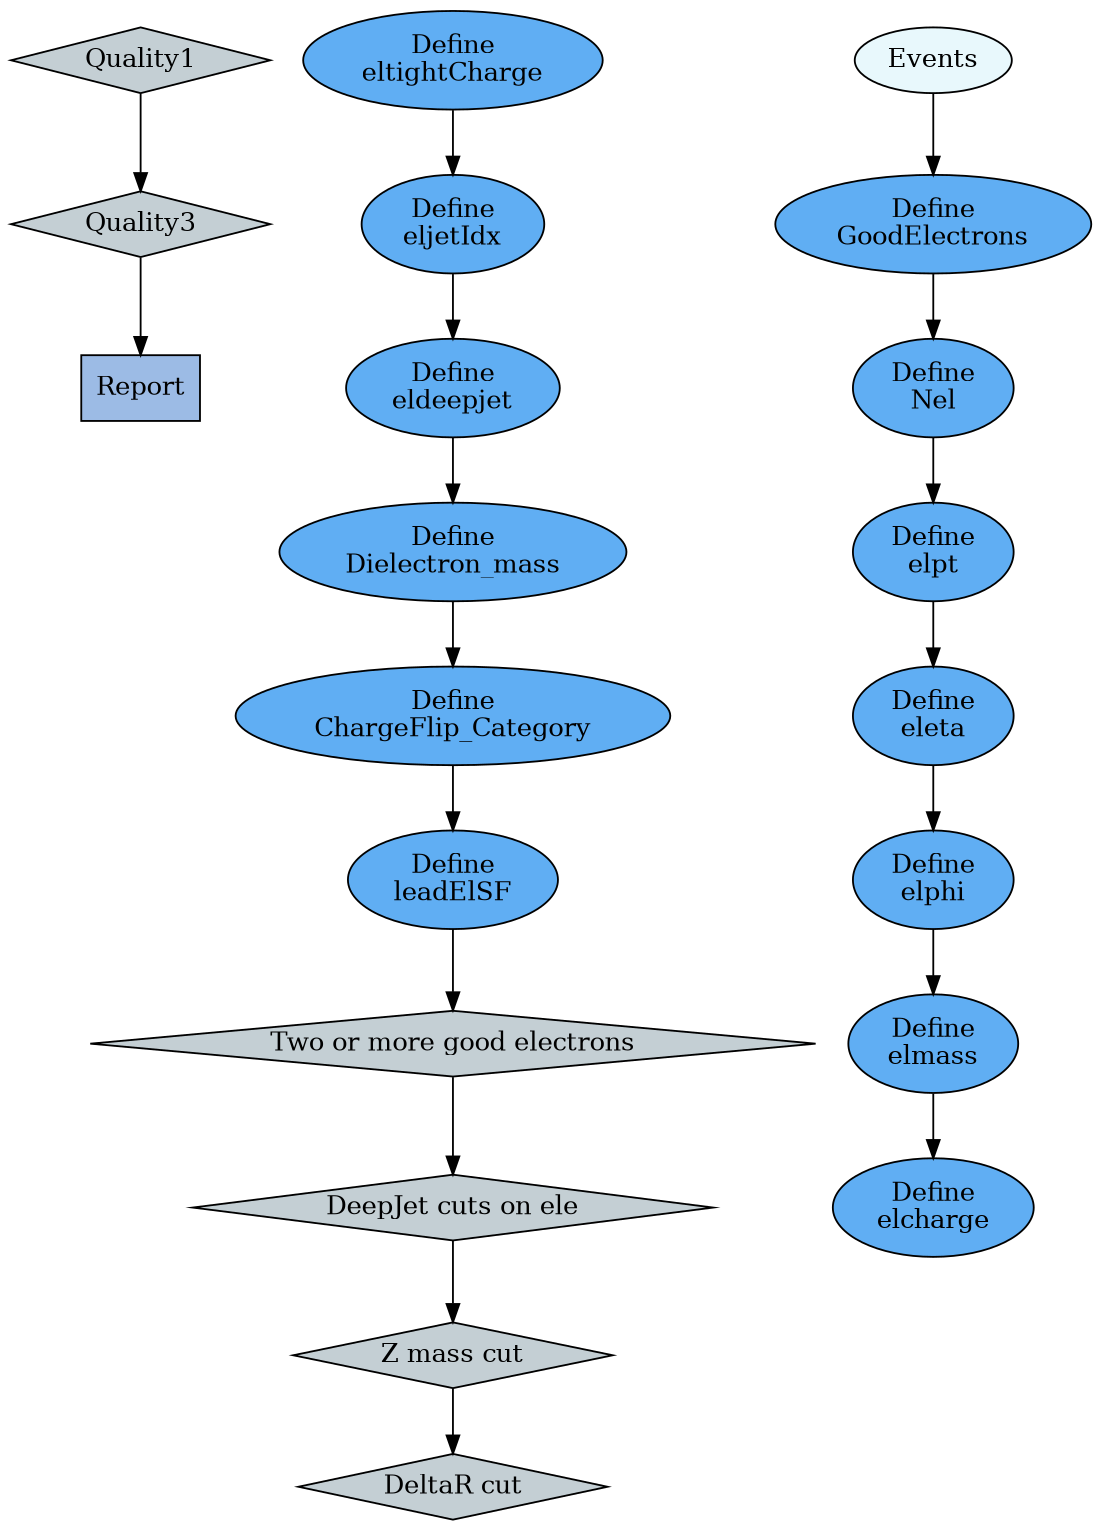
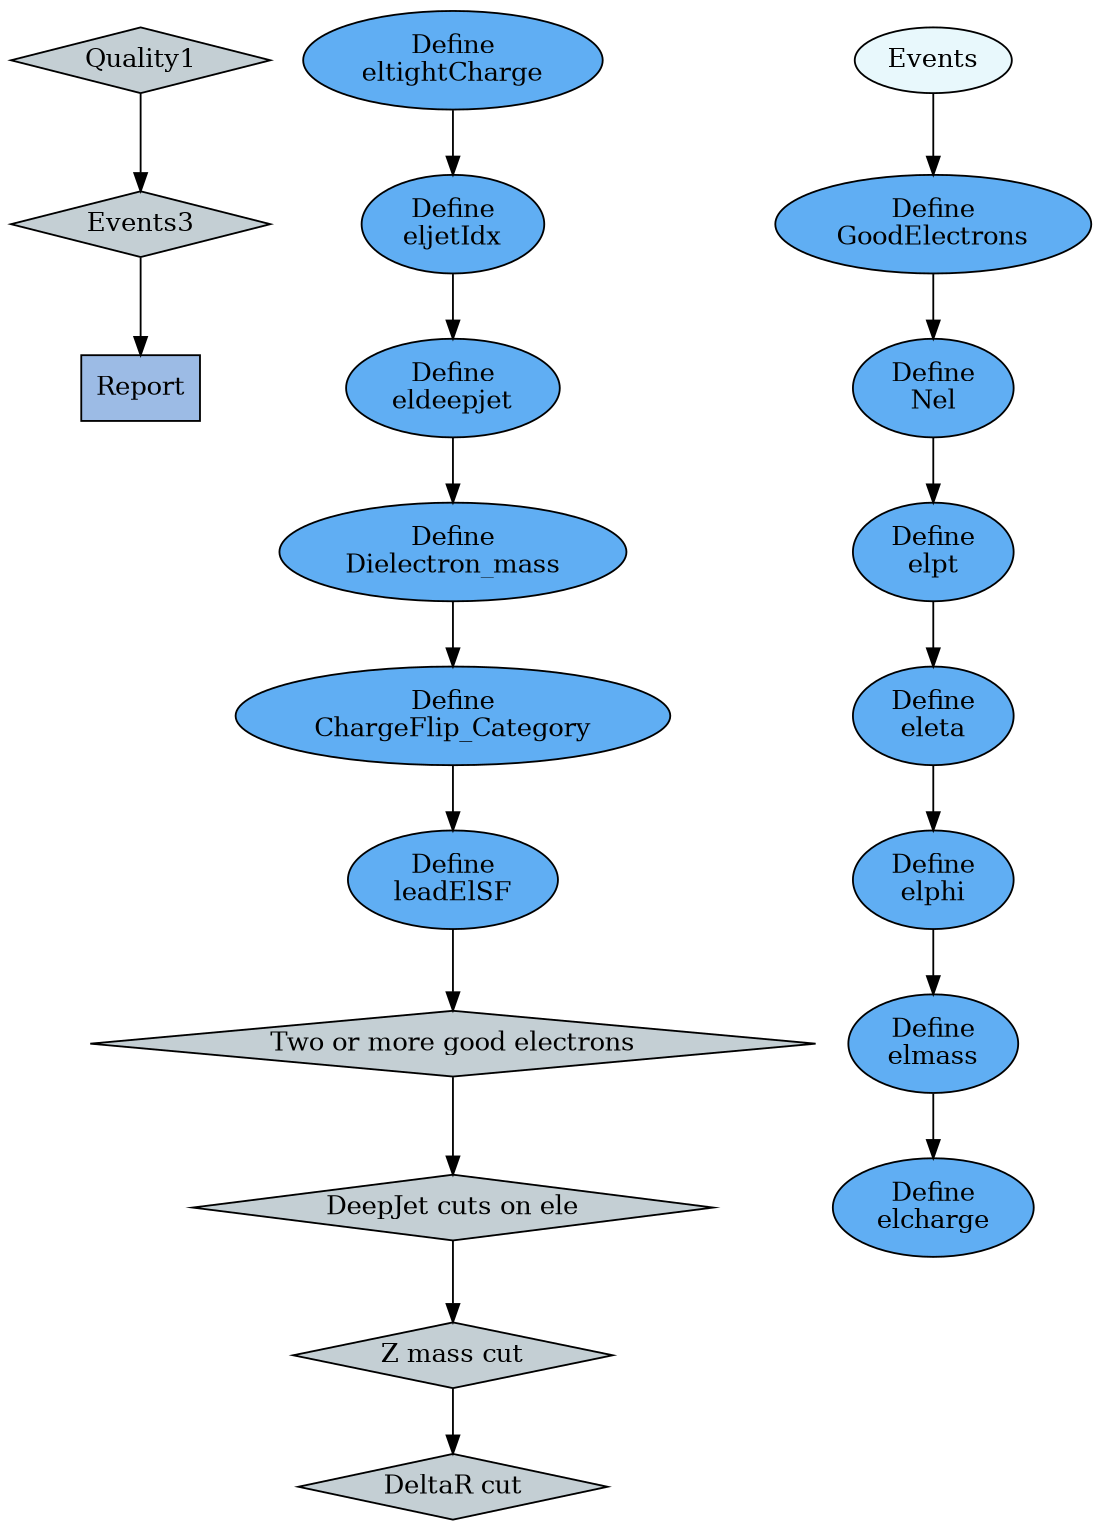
node "Quality3": label "Quality3" -> "Events3"
